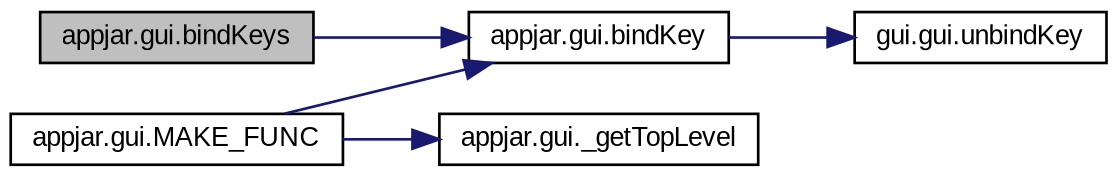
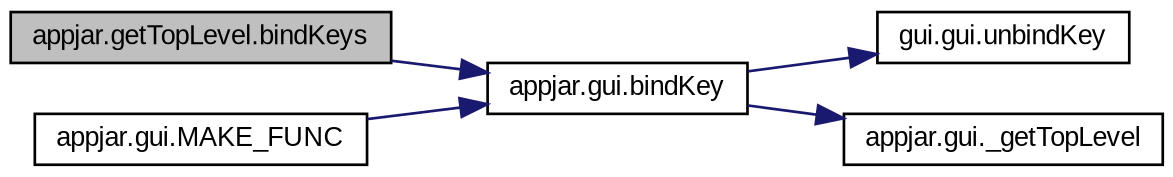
node "appjar.gui.bindKeys": label "appjar.gui.bindKeys" -> "appjar.getTopLevel.bindKeys"
edge "appjar.gui.MAKE_FUNC" -> "appjar.gui._getTopLevel": now "appjar.gui.bindKey" -> "appjar.gui._getTopLevel"
